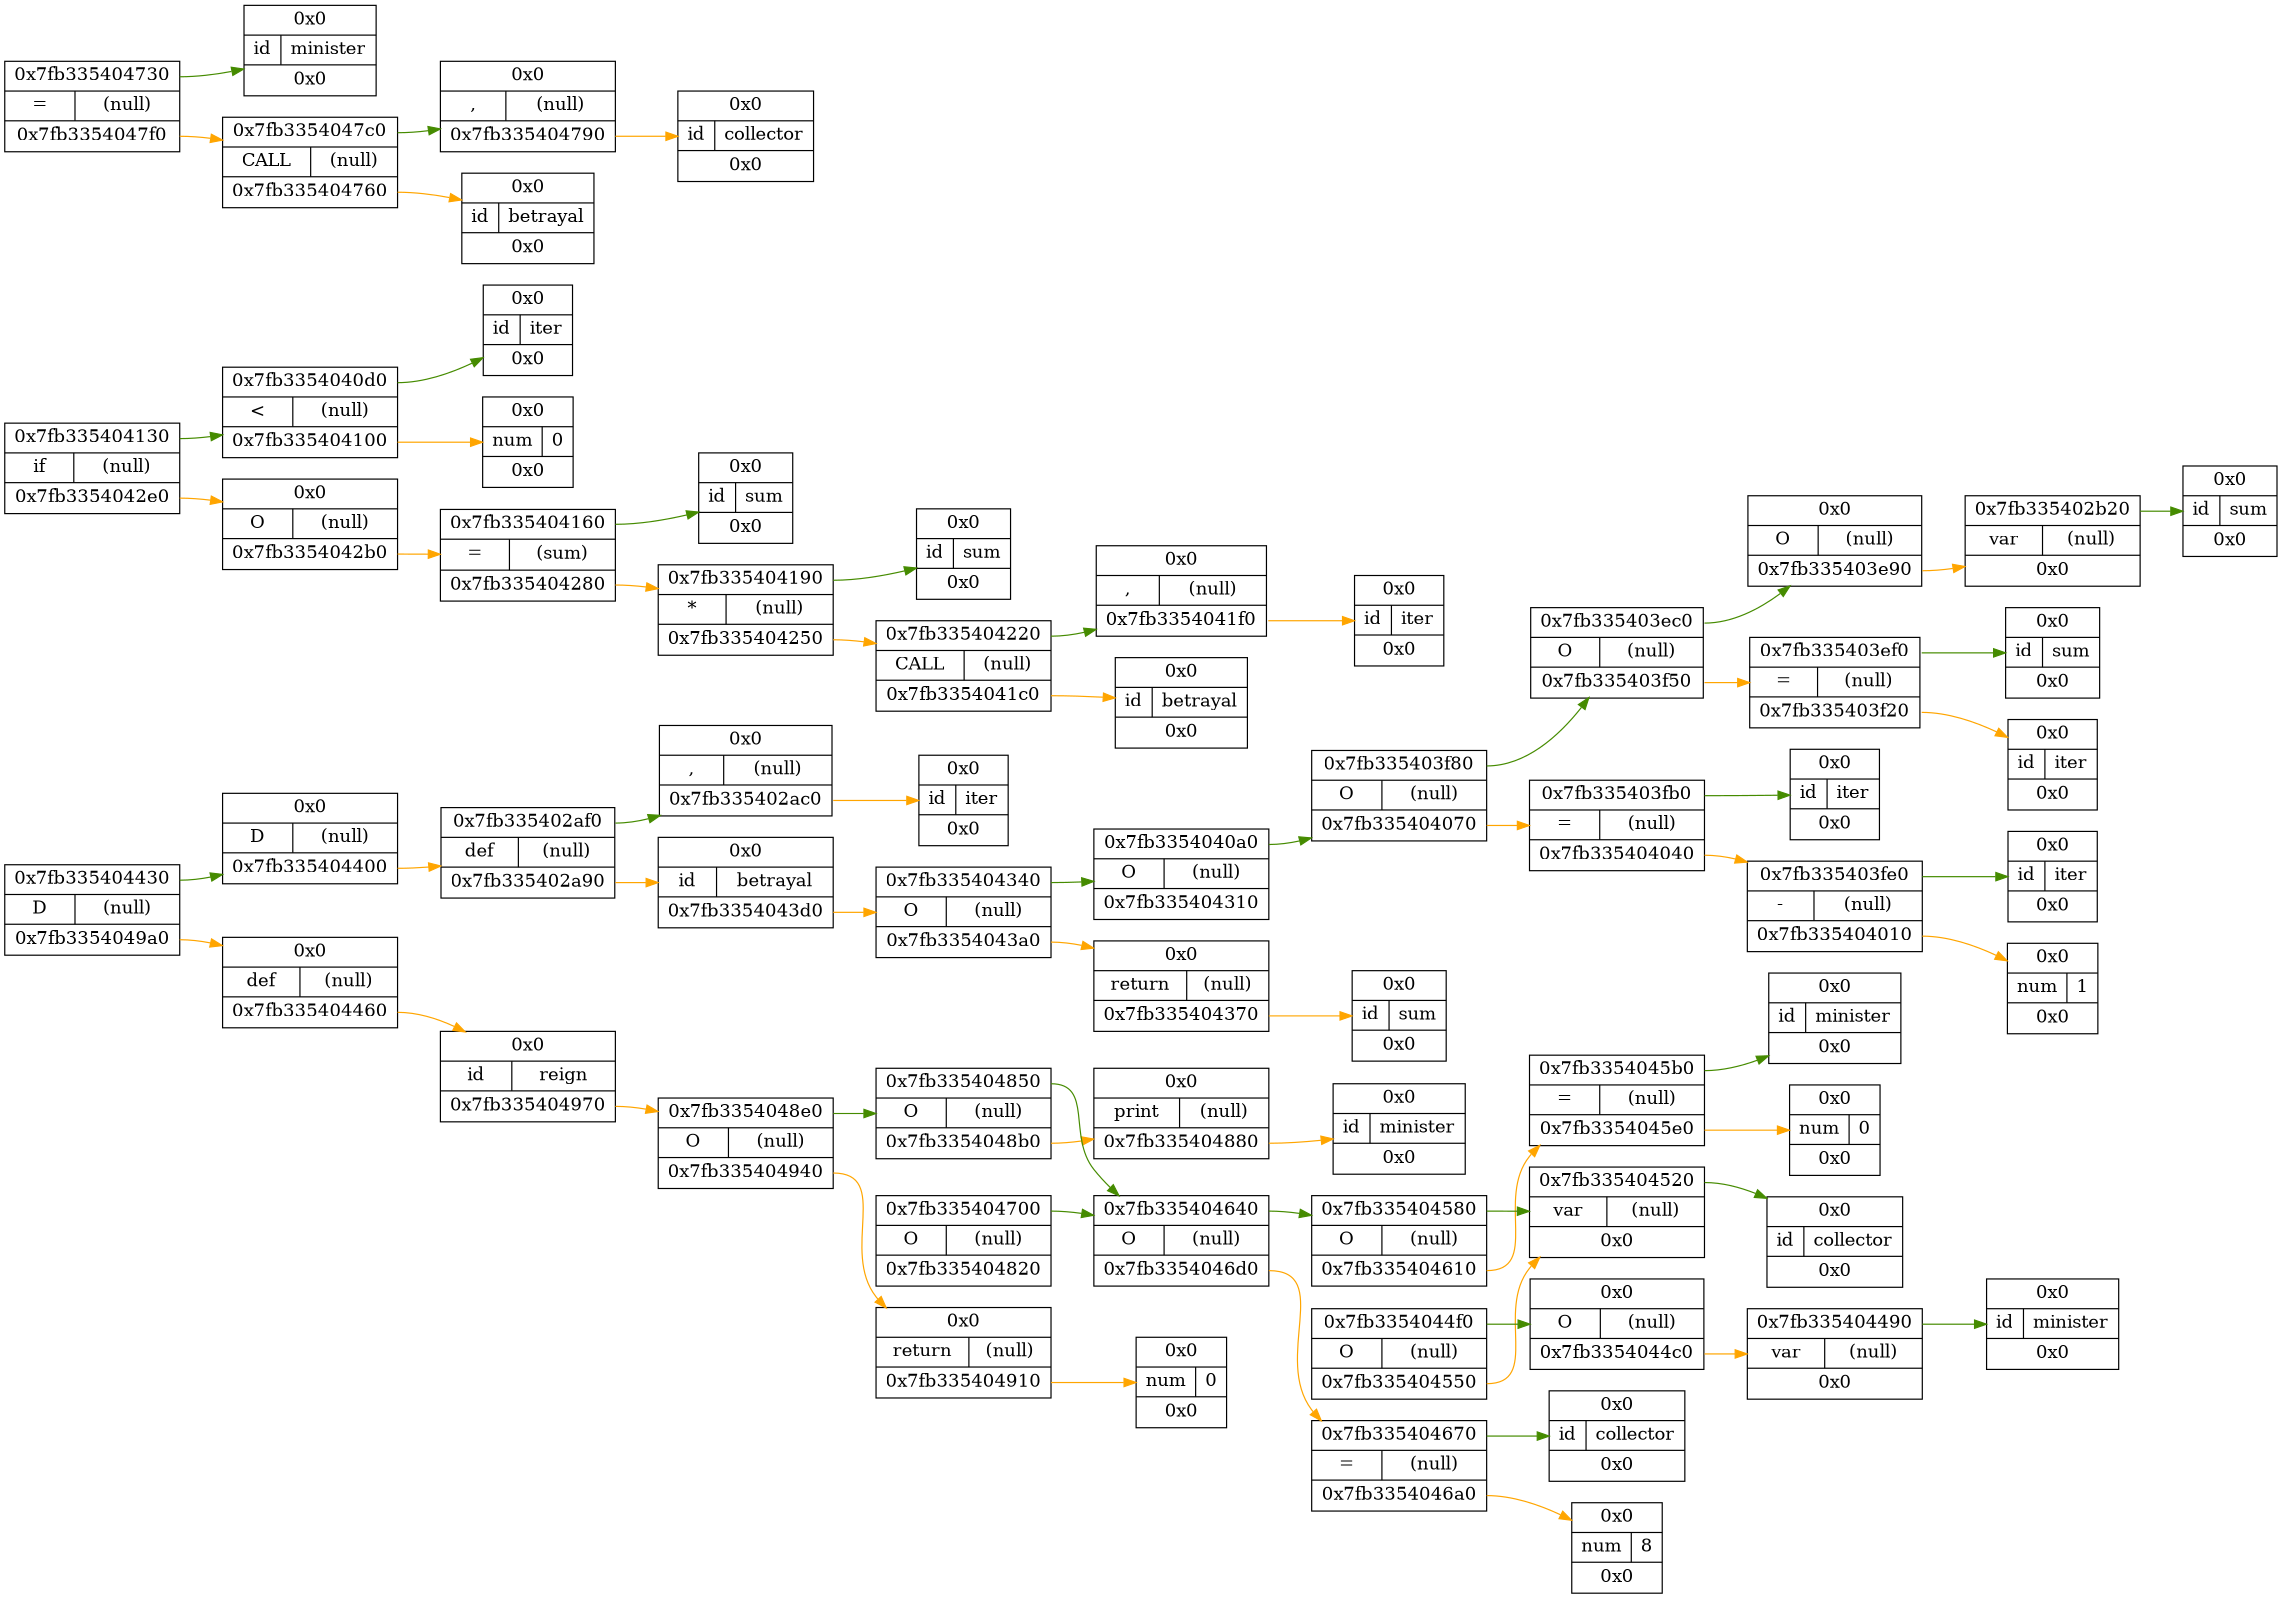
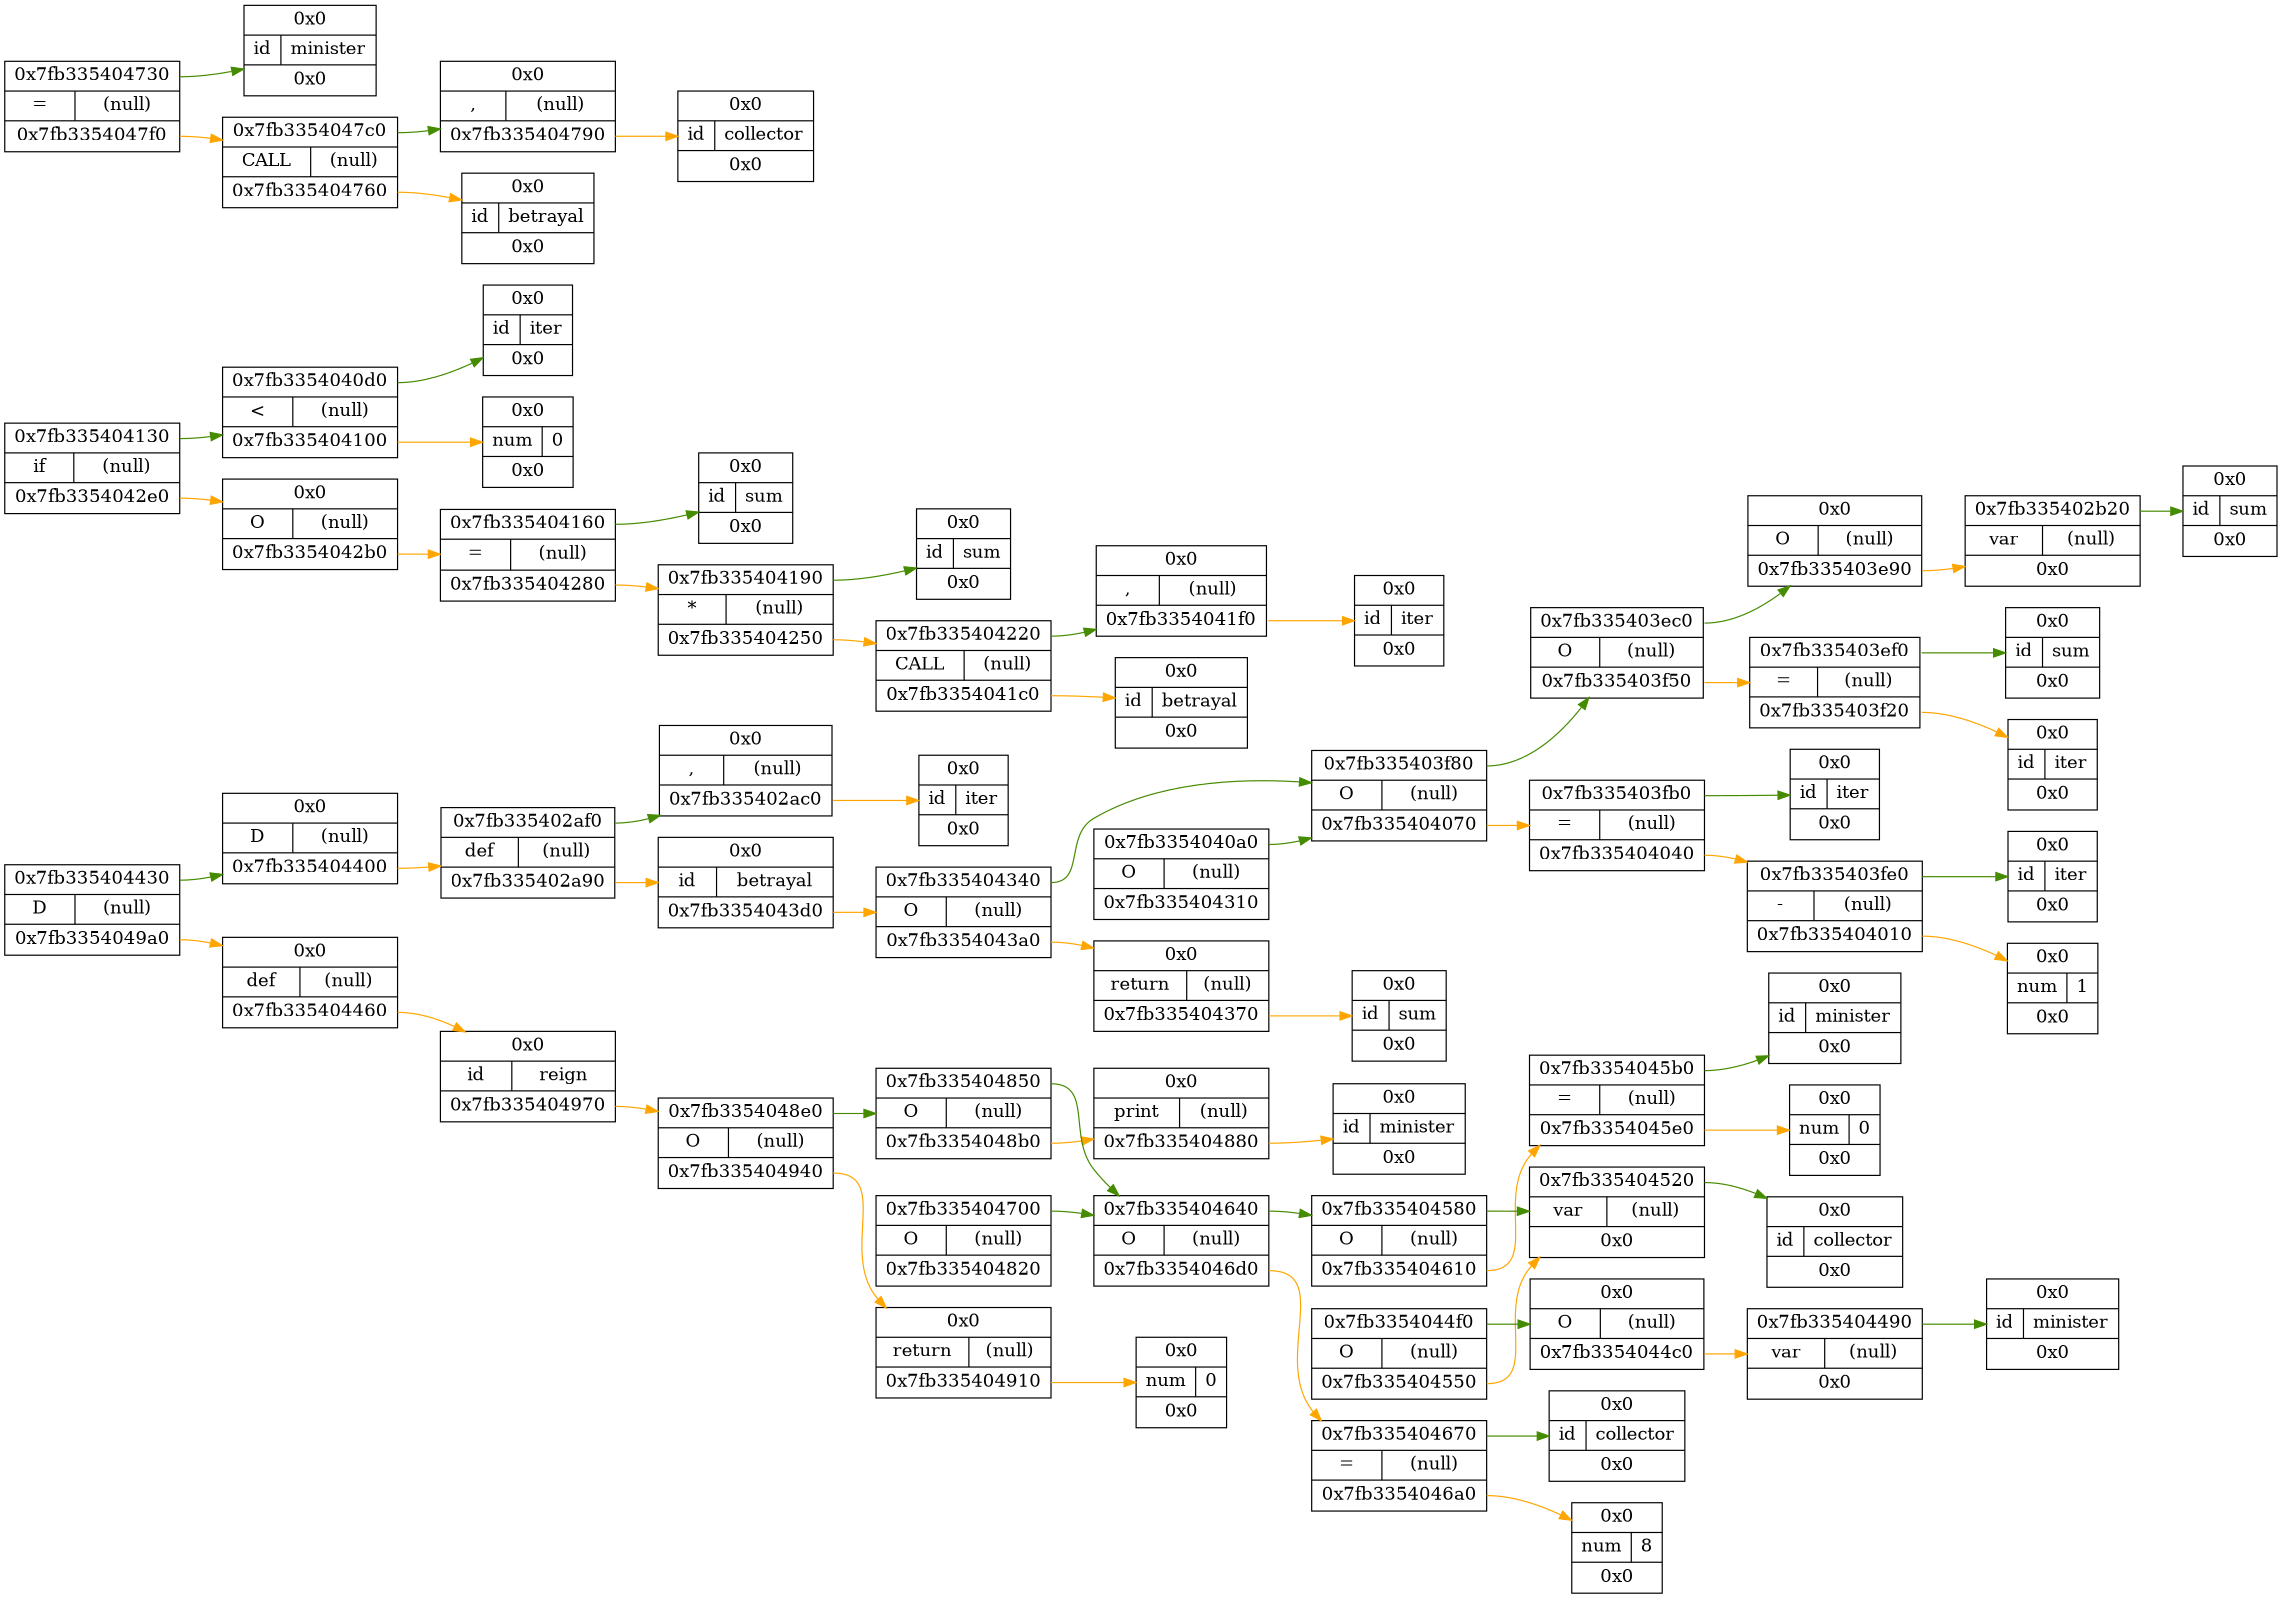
node "0x7fb335404160": text "(sum)" -> "(null)"
edge "0x7fb335404340" -> "0x7fb3354040a0": now "0x7fb335404340" -> "0x7fb335403f80"
